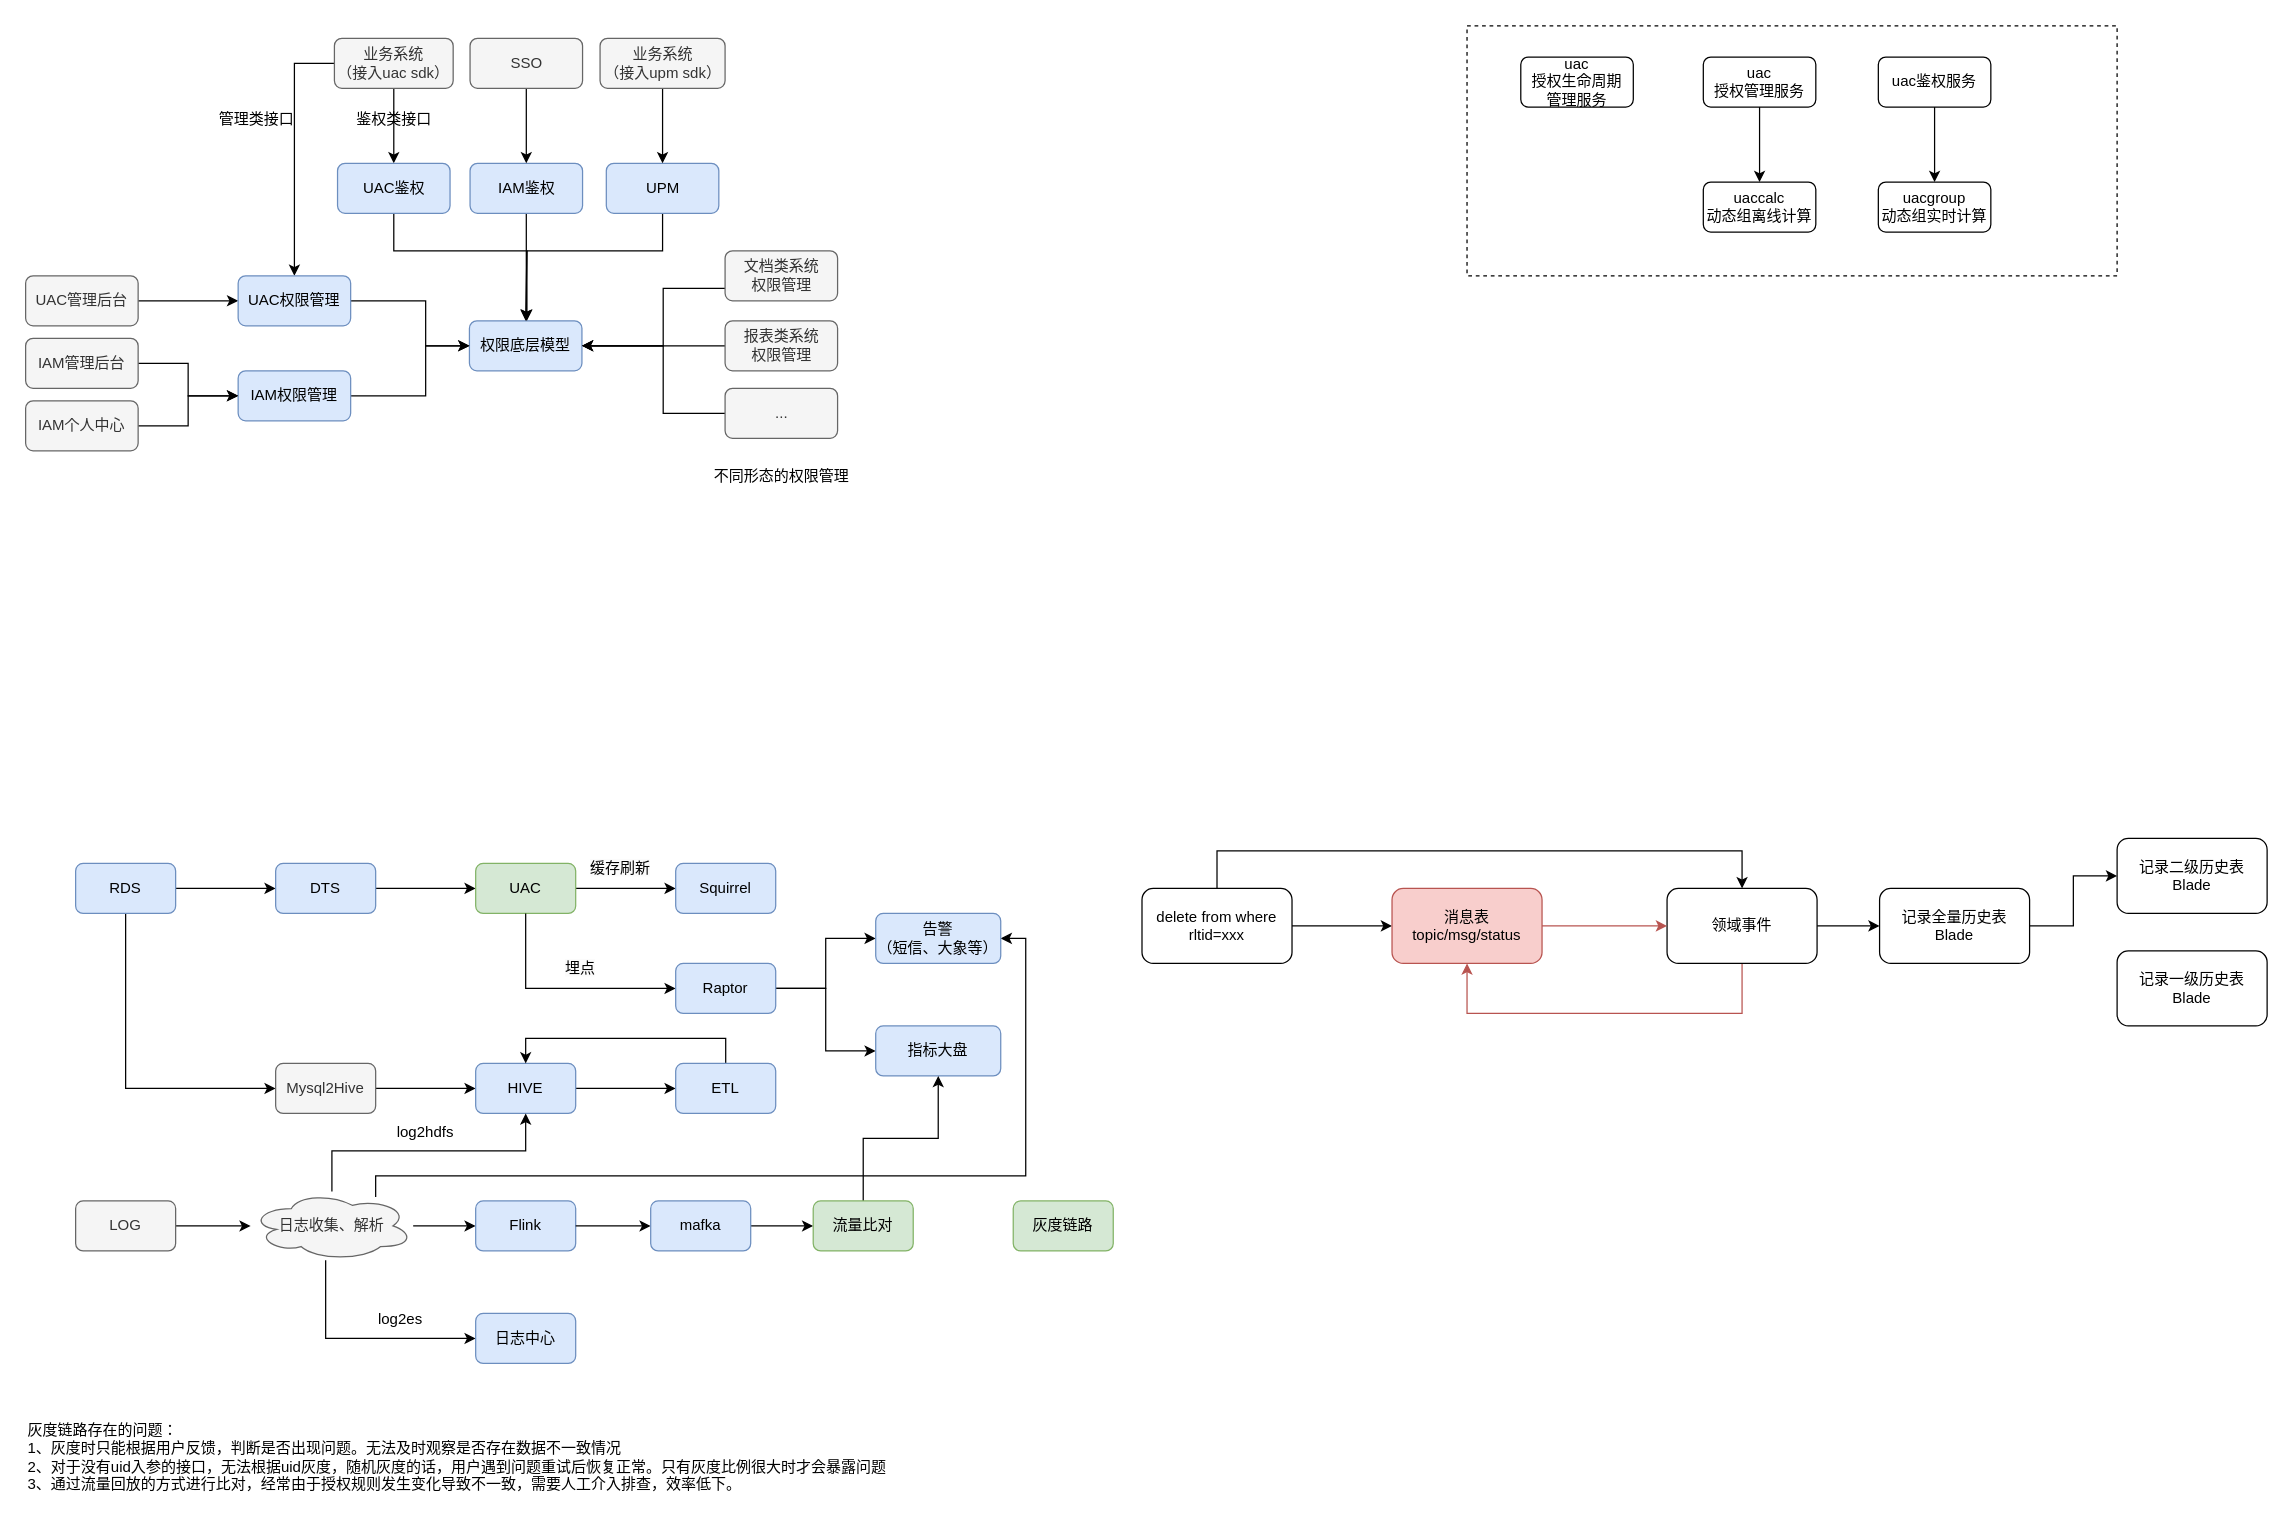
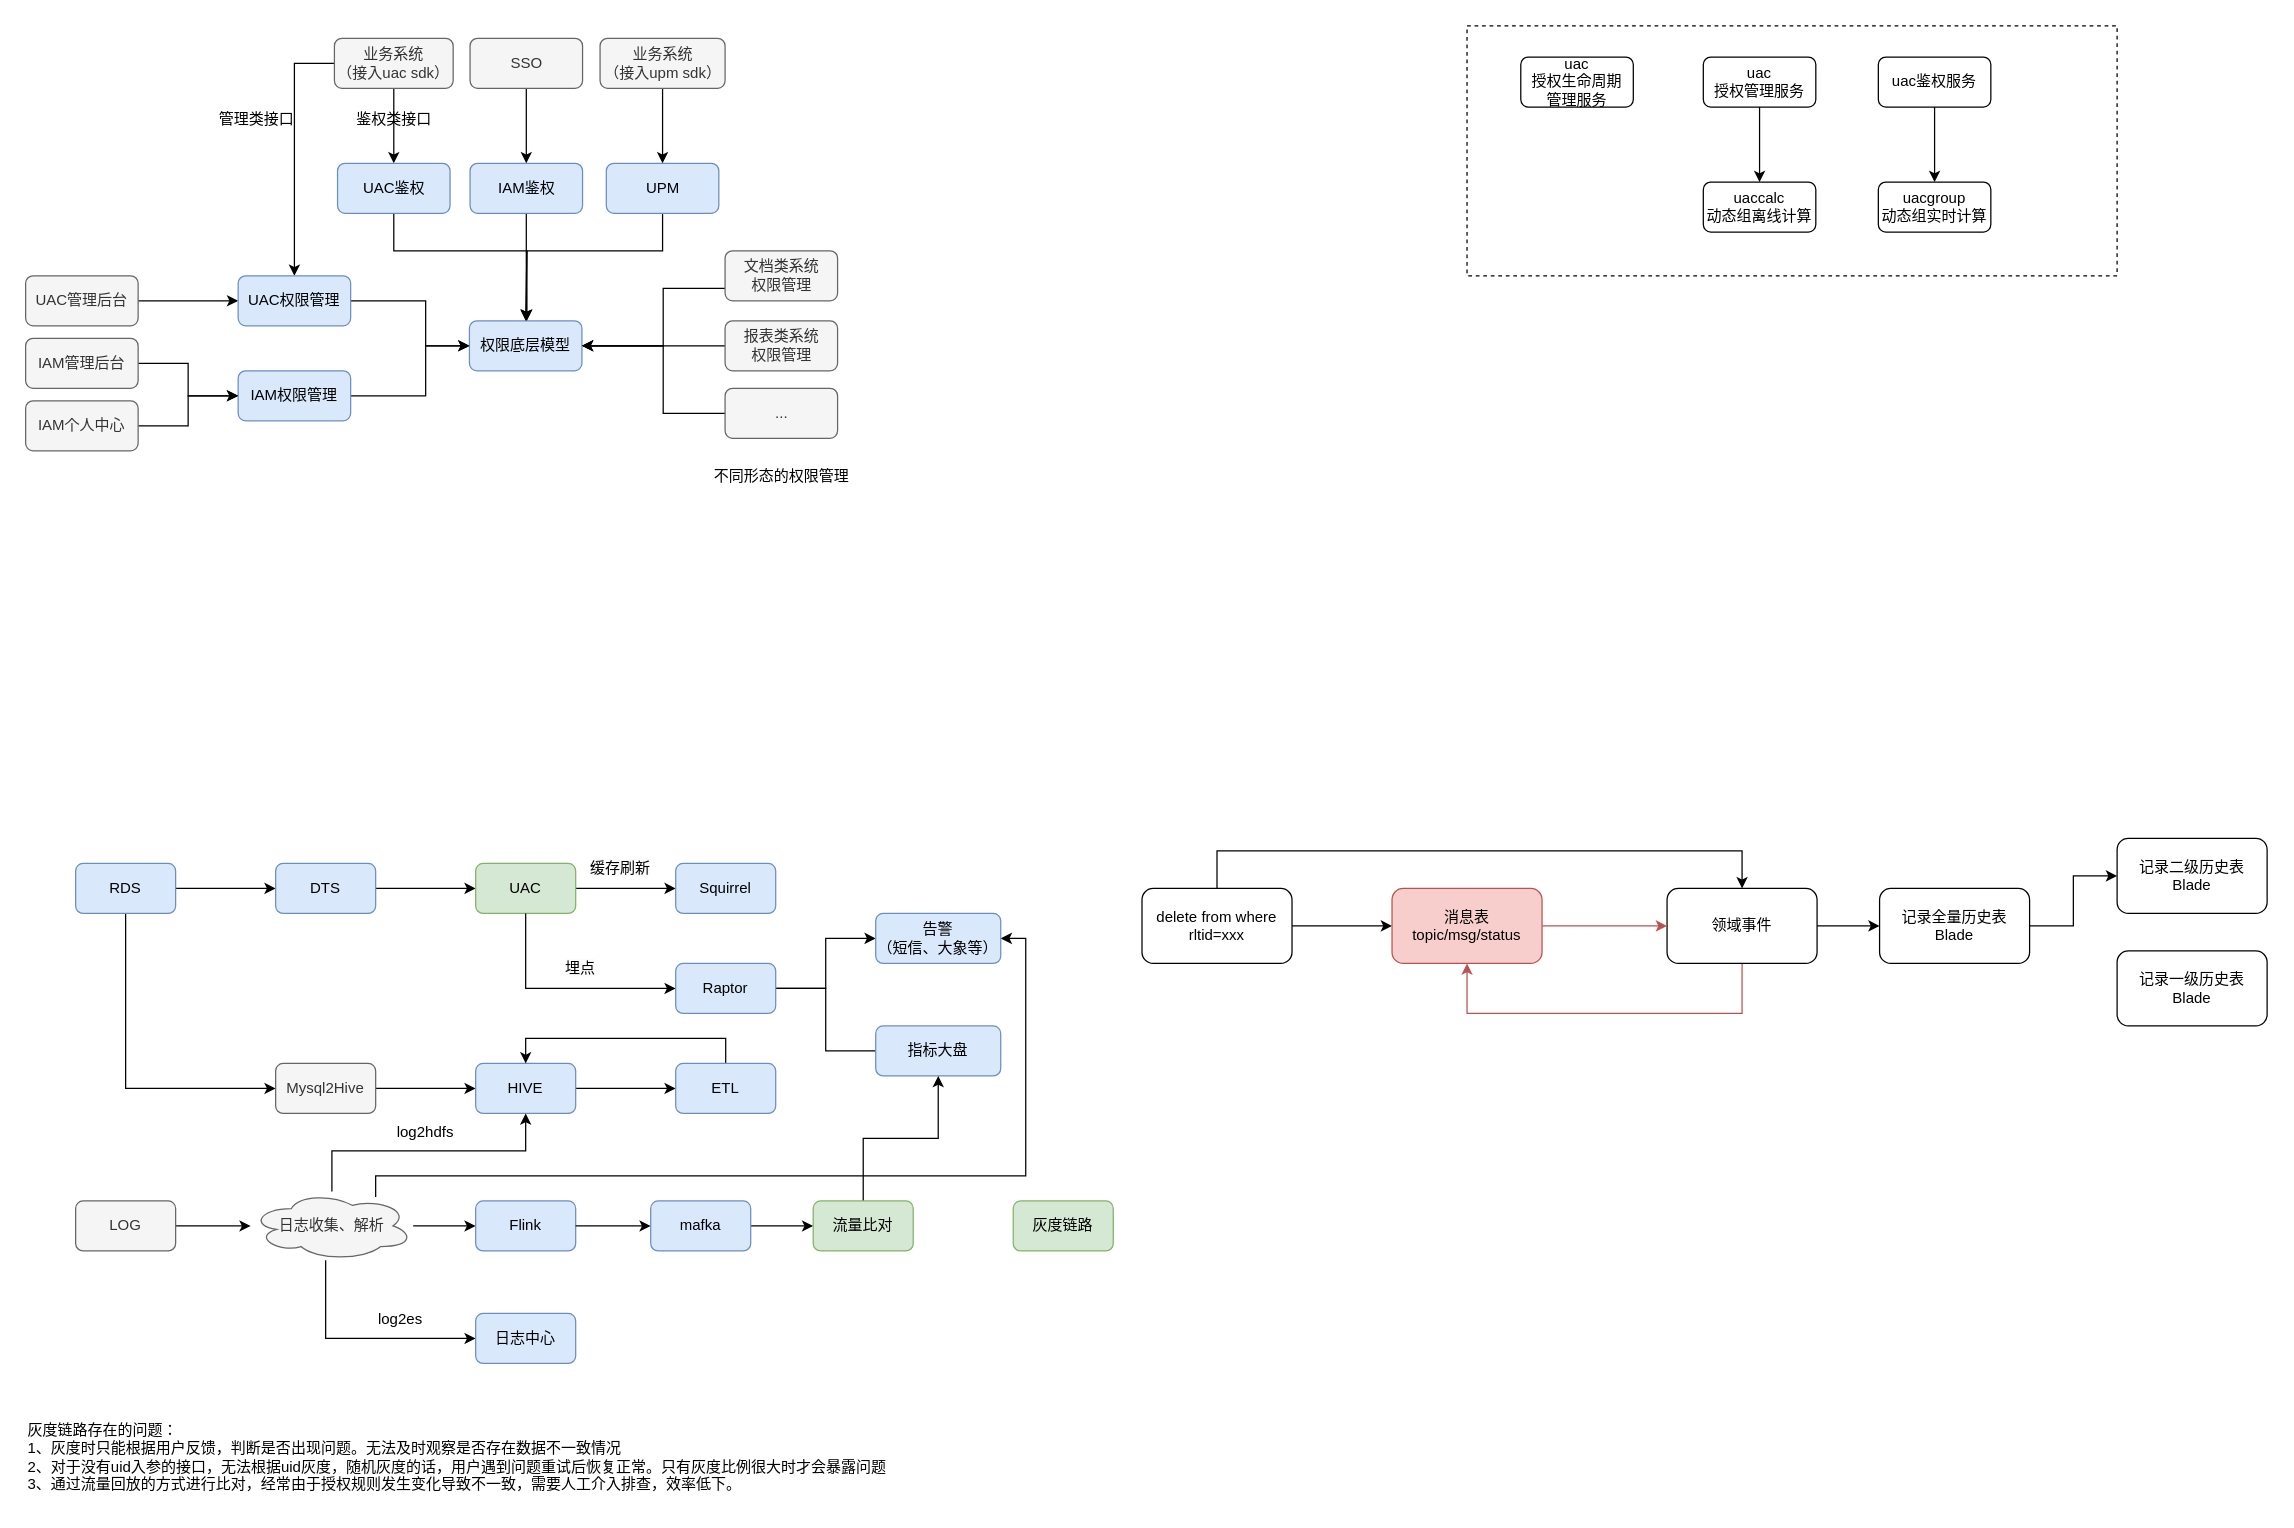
edge "Raptor" -> "指标大盘": arrowhead classic -> none
